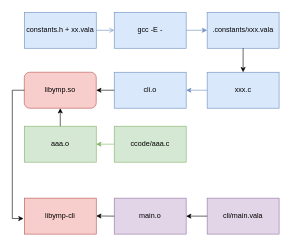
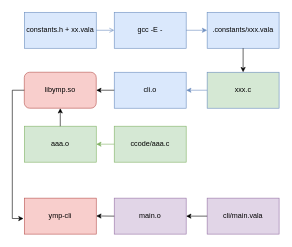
node "xxx.c": fillcolor #dae8fc -> #d5e8d4
node "libymp-cli": label "libymp-cli" -> "ymp-cli"
